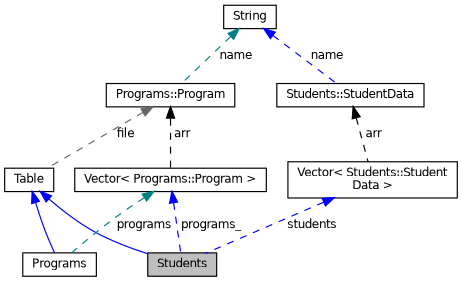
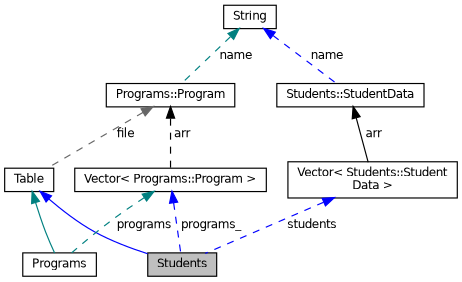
edge "Vector< Students::Student Data >" -> "Students::StudentData": style dashed -> solid
edge "Programs" -> "Table": color blue -> teal
